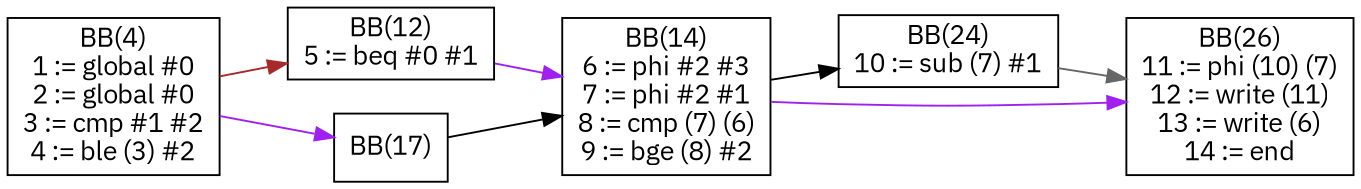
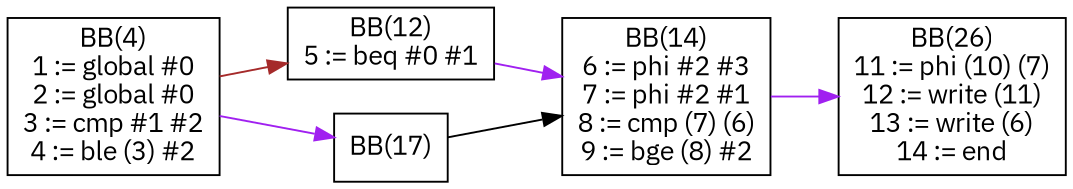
node "BB(24) 10 := sub (7) #1": removed
